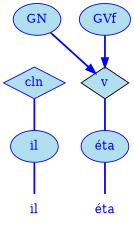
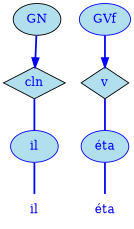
node "GN": color blue -> black
edge "GN" -> "v": now "GN" -> "cln"
node "cln": color blue -> black
